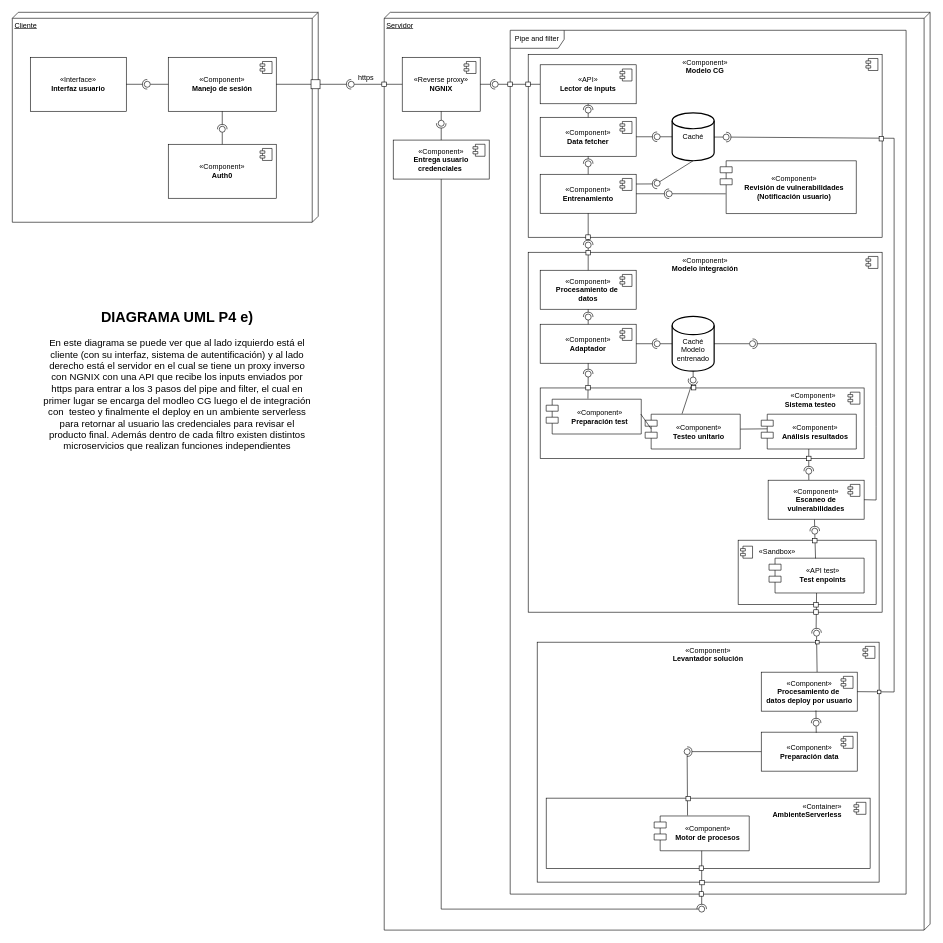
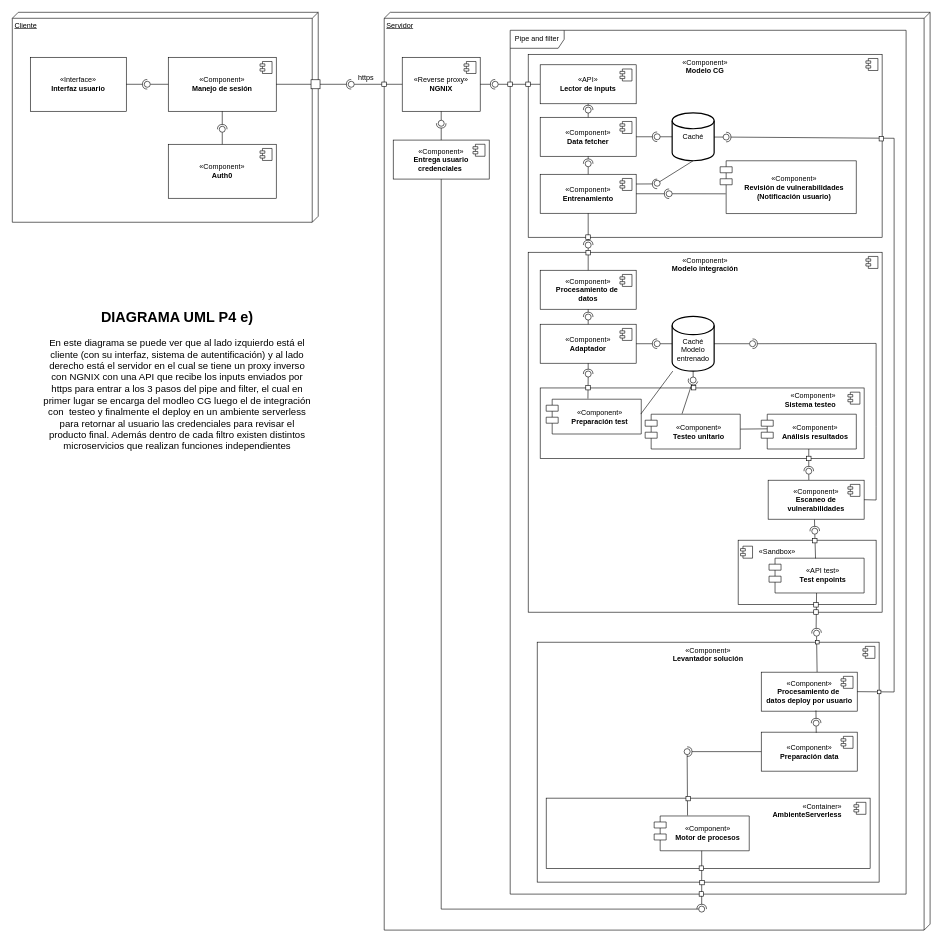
edge "«Component»Preparación test" -- "«Component»Testeo unitario": now "«Component»Preparación test" -- "Caché Modelo entrenado"
